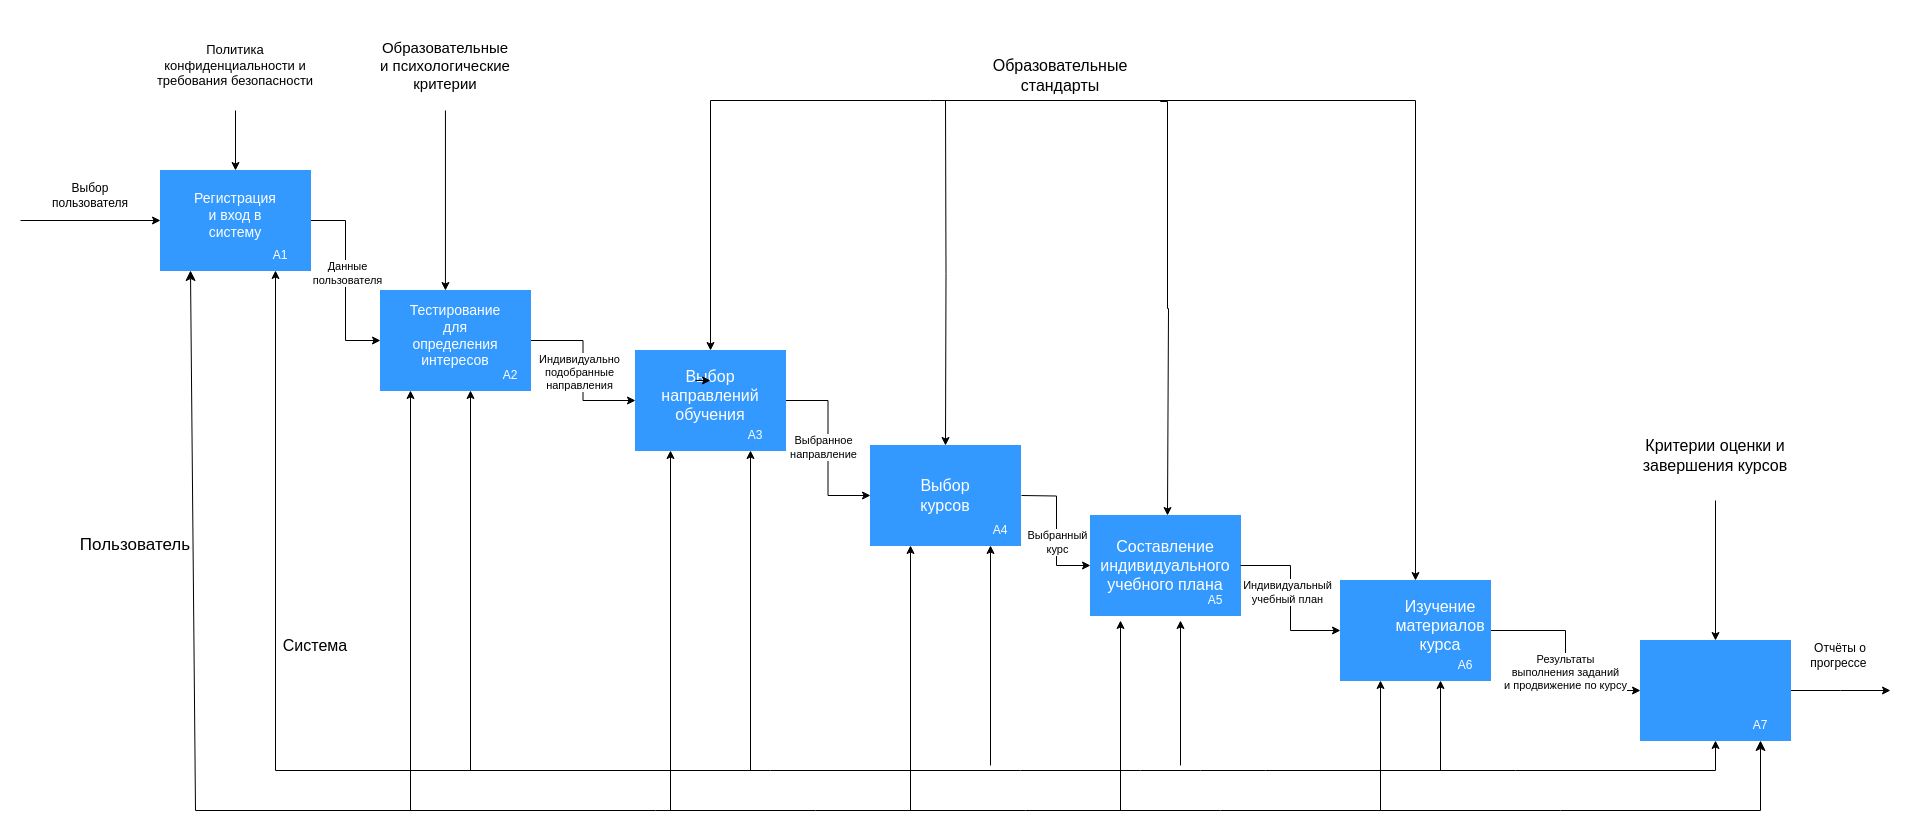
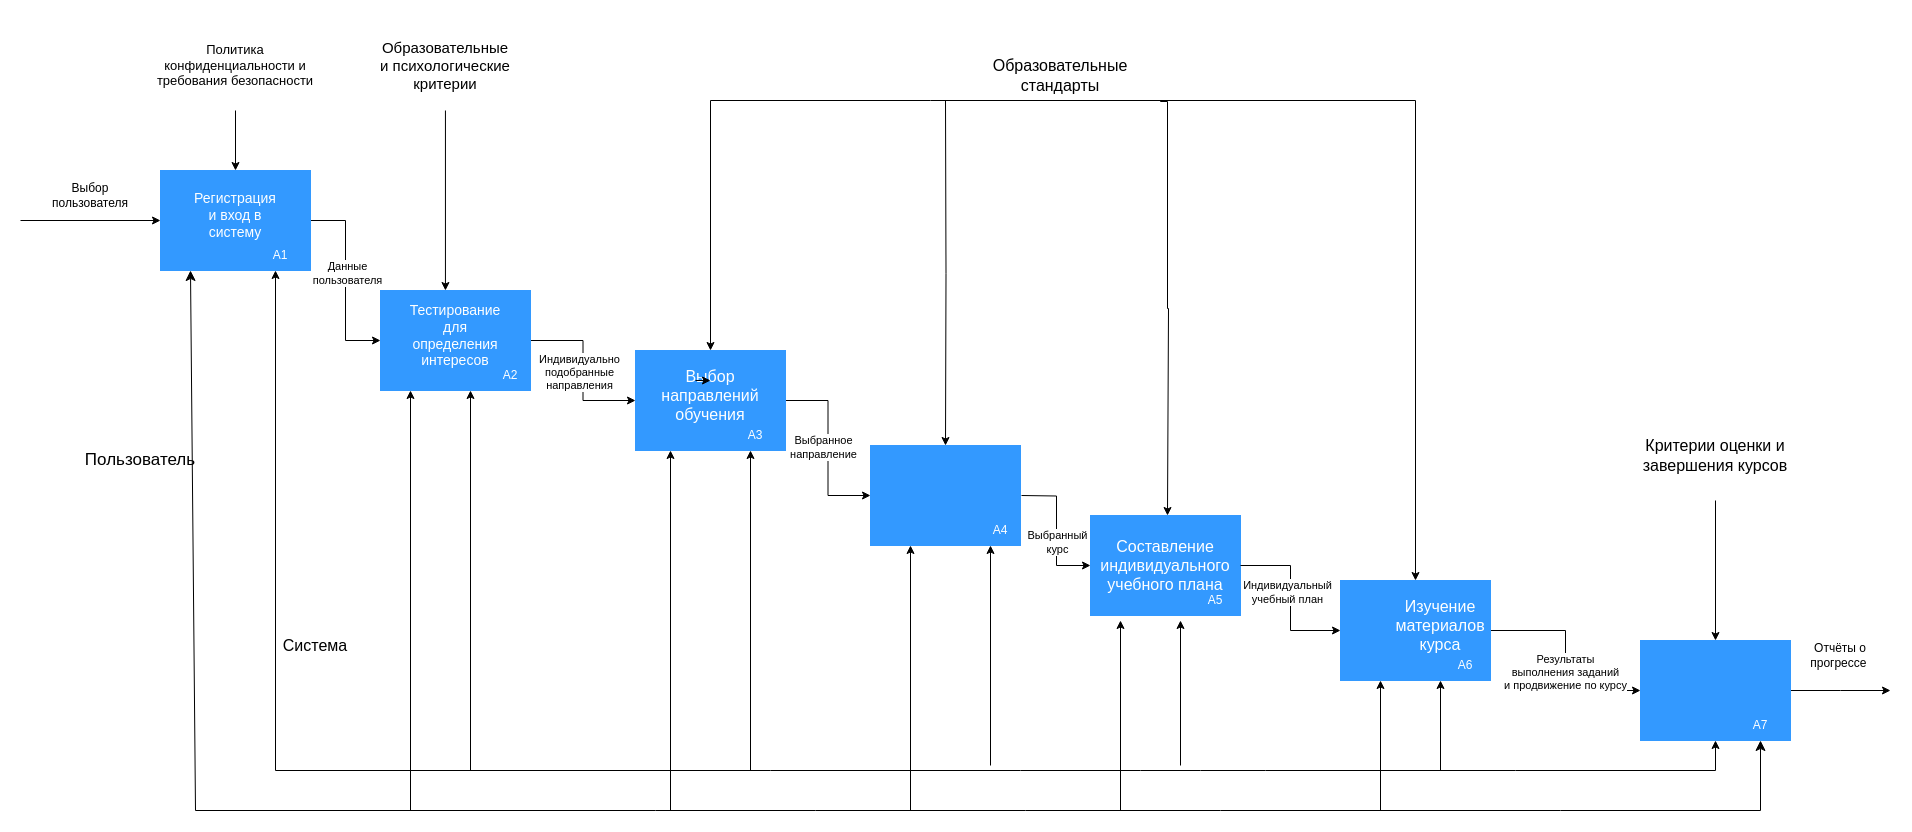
node "Выбор курсов": removed
node "Пользователь": moved (136, 546) -> (141, 461)
